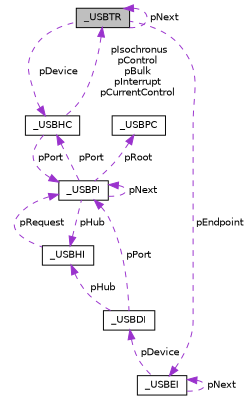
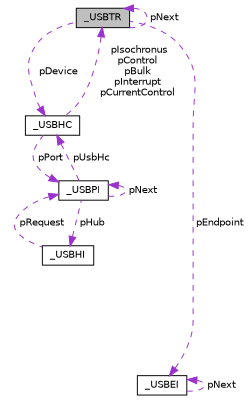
node "_USBPC": removed
edge "_USBPI" -> "_USBHC": label " pPort" -> " pUsbHc"
node "_USBDI": removed
